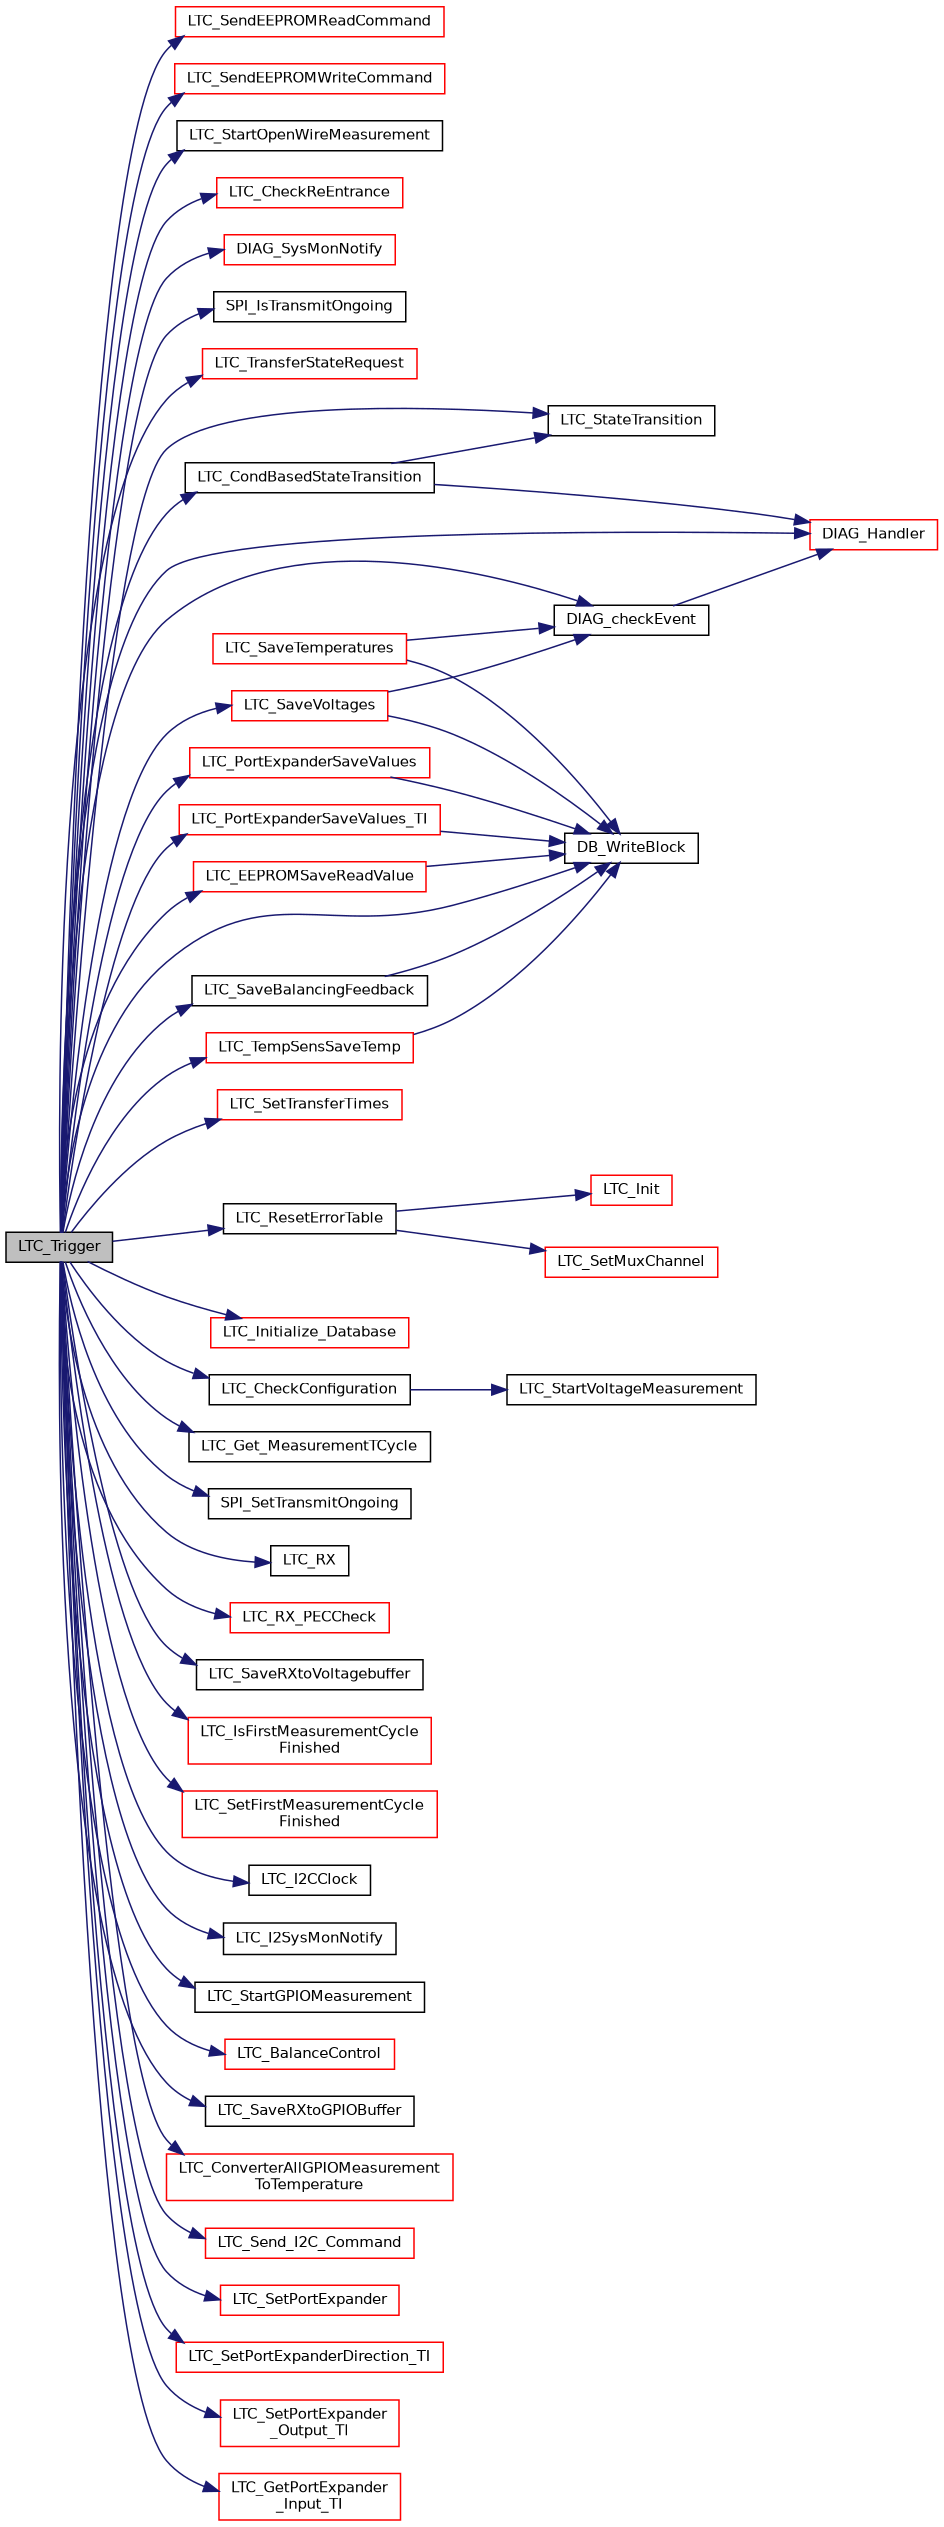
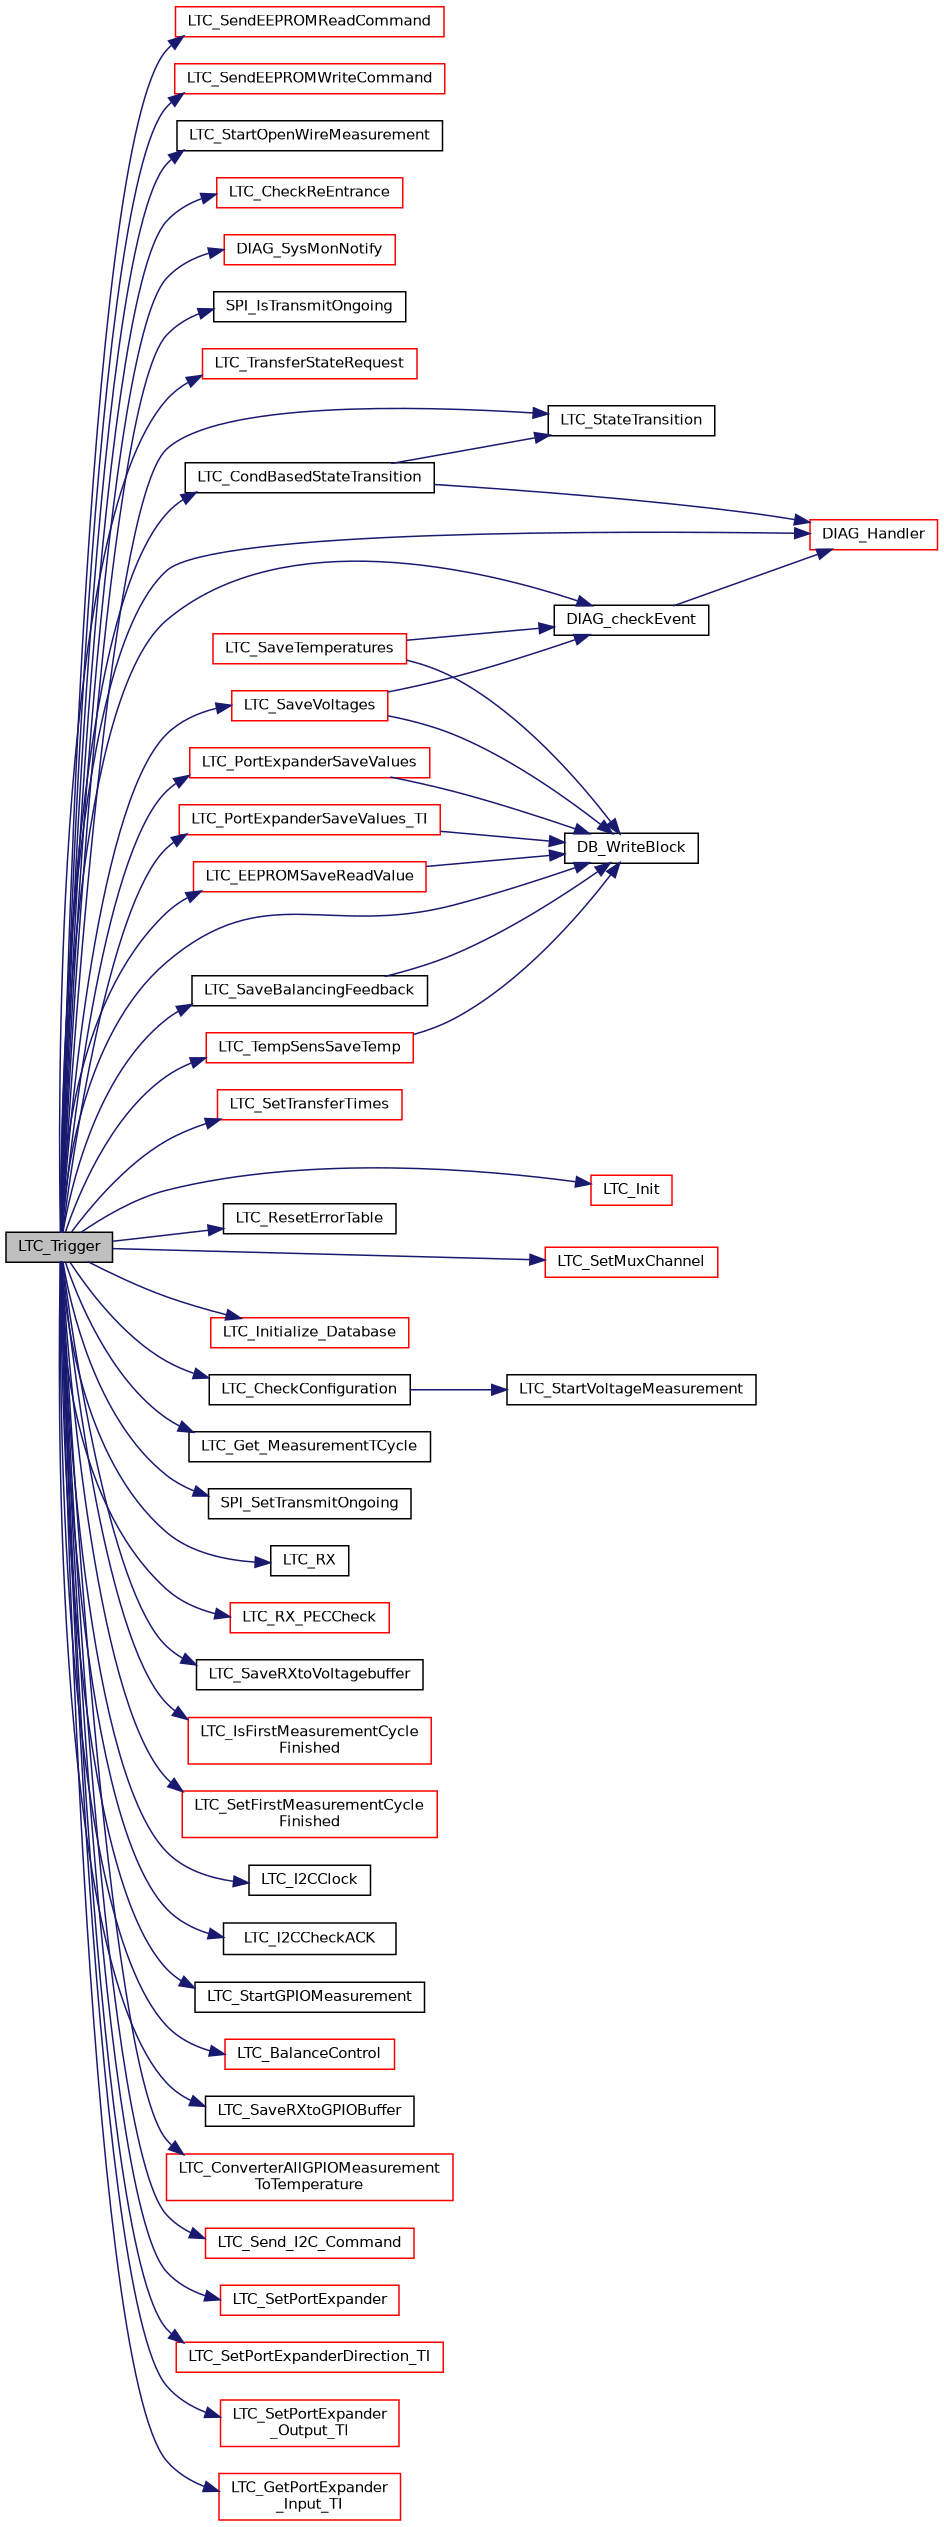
edge "LTC_ResetErrorTable" -> "LTC_Init": now "LTC_Trigger" -> "LTC_Init"
edge "LTC_ResetErrorTable" -> "LTC_SetMuxChannel": now "LTC_Trigger" -> "LTC_SetMuxChannel"
node "LTC_I2SysMonNotify": label "LTC_I2SysMonNotify" -> "LTC_I2CCheckACK"
